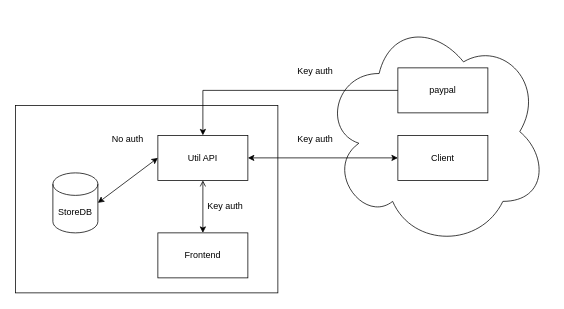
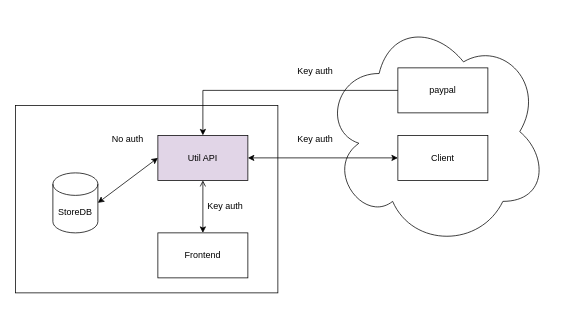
node "Util API": fillcolor #ffffff -> #e1d5e7
